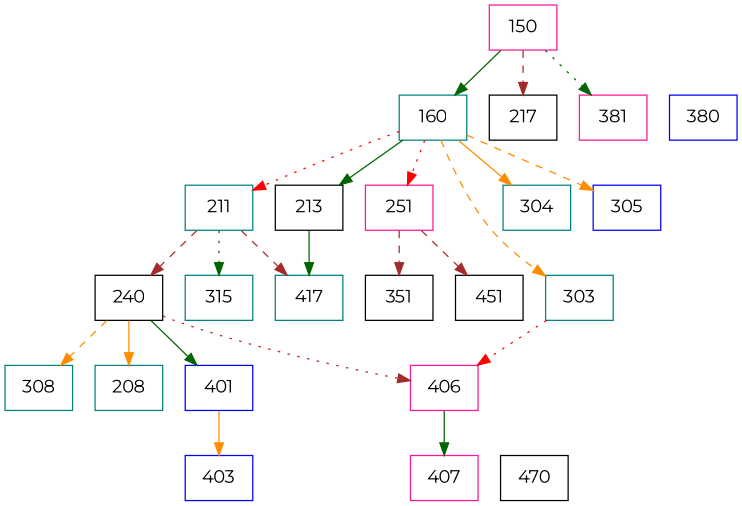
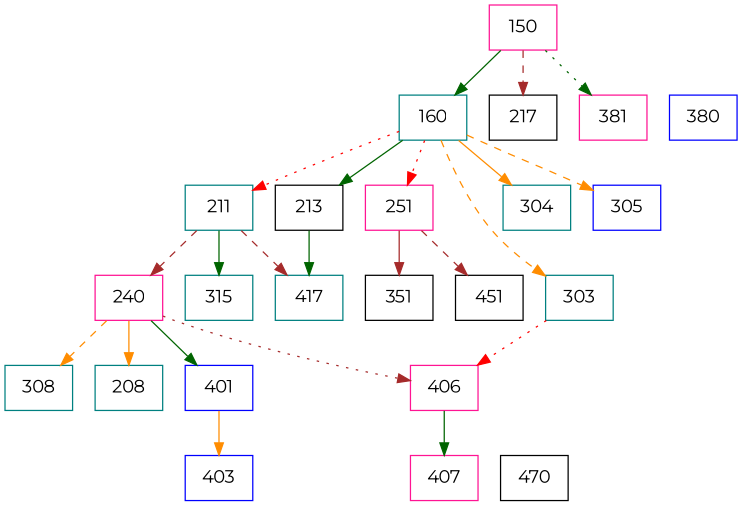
edge "211" -> "315": style dotted -> solid
edge "251" -> "351": style dashed -> solid
node "240": color black -> deeppink
